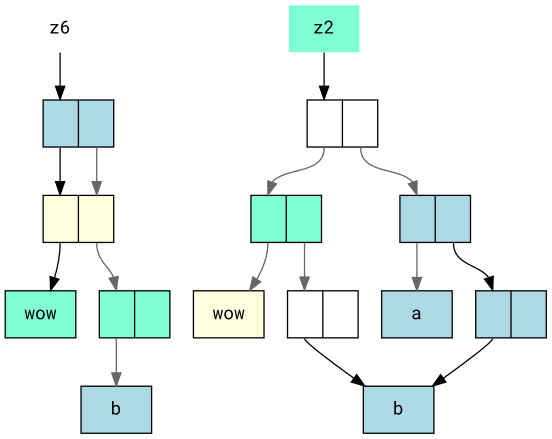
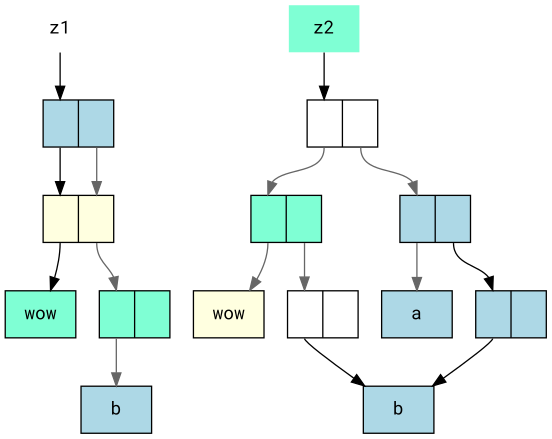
node "z6": label "z6" -> "z1"
